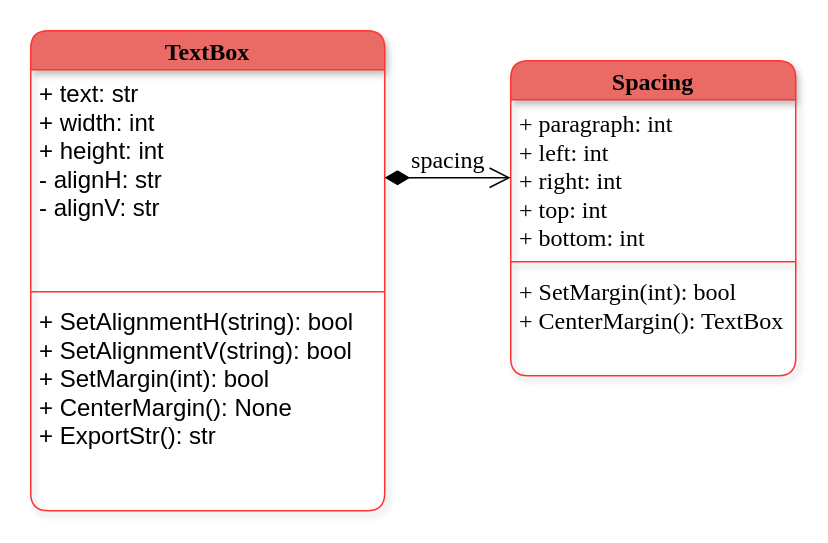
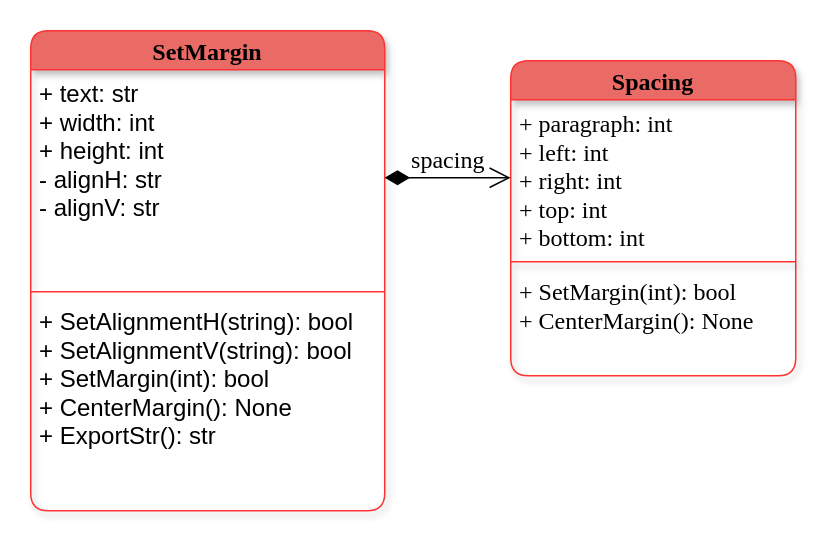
node "TextBox": label "TextBox" -> "SetMargin"
node "+ SetMargin(int): bool + CenterMargin(): TextBox": label "+ SetMargin(int): bool + CenterMargin(): TextBox" -> "+ SetMargin(int): bool + CenterMargin(): None"
